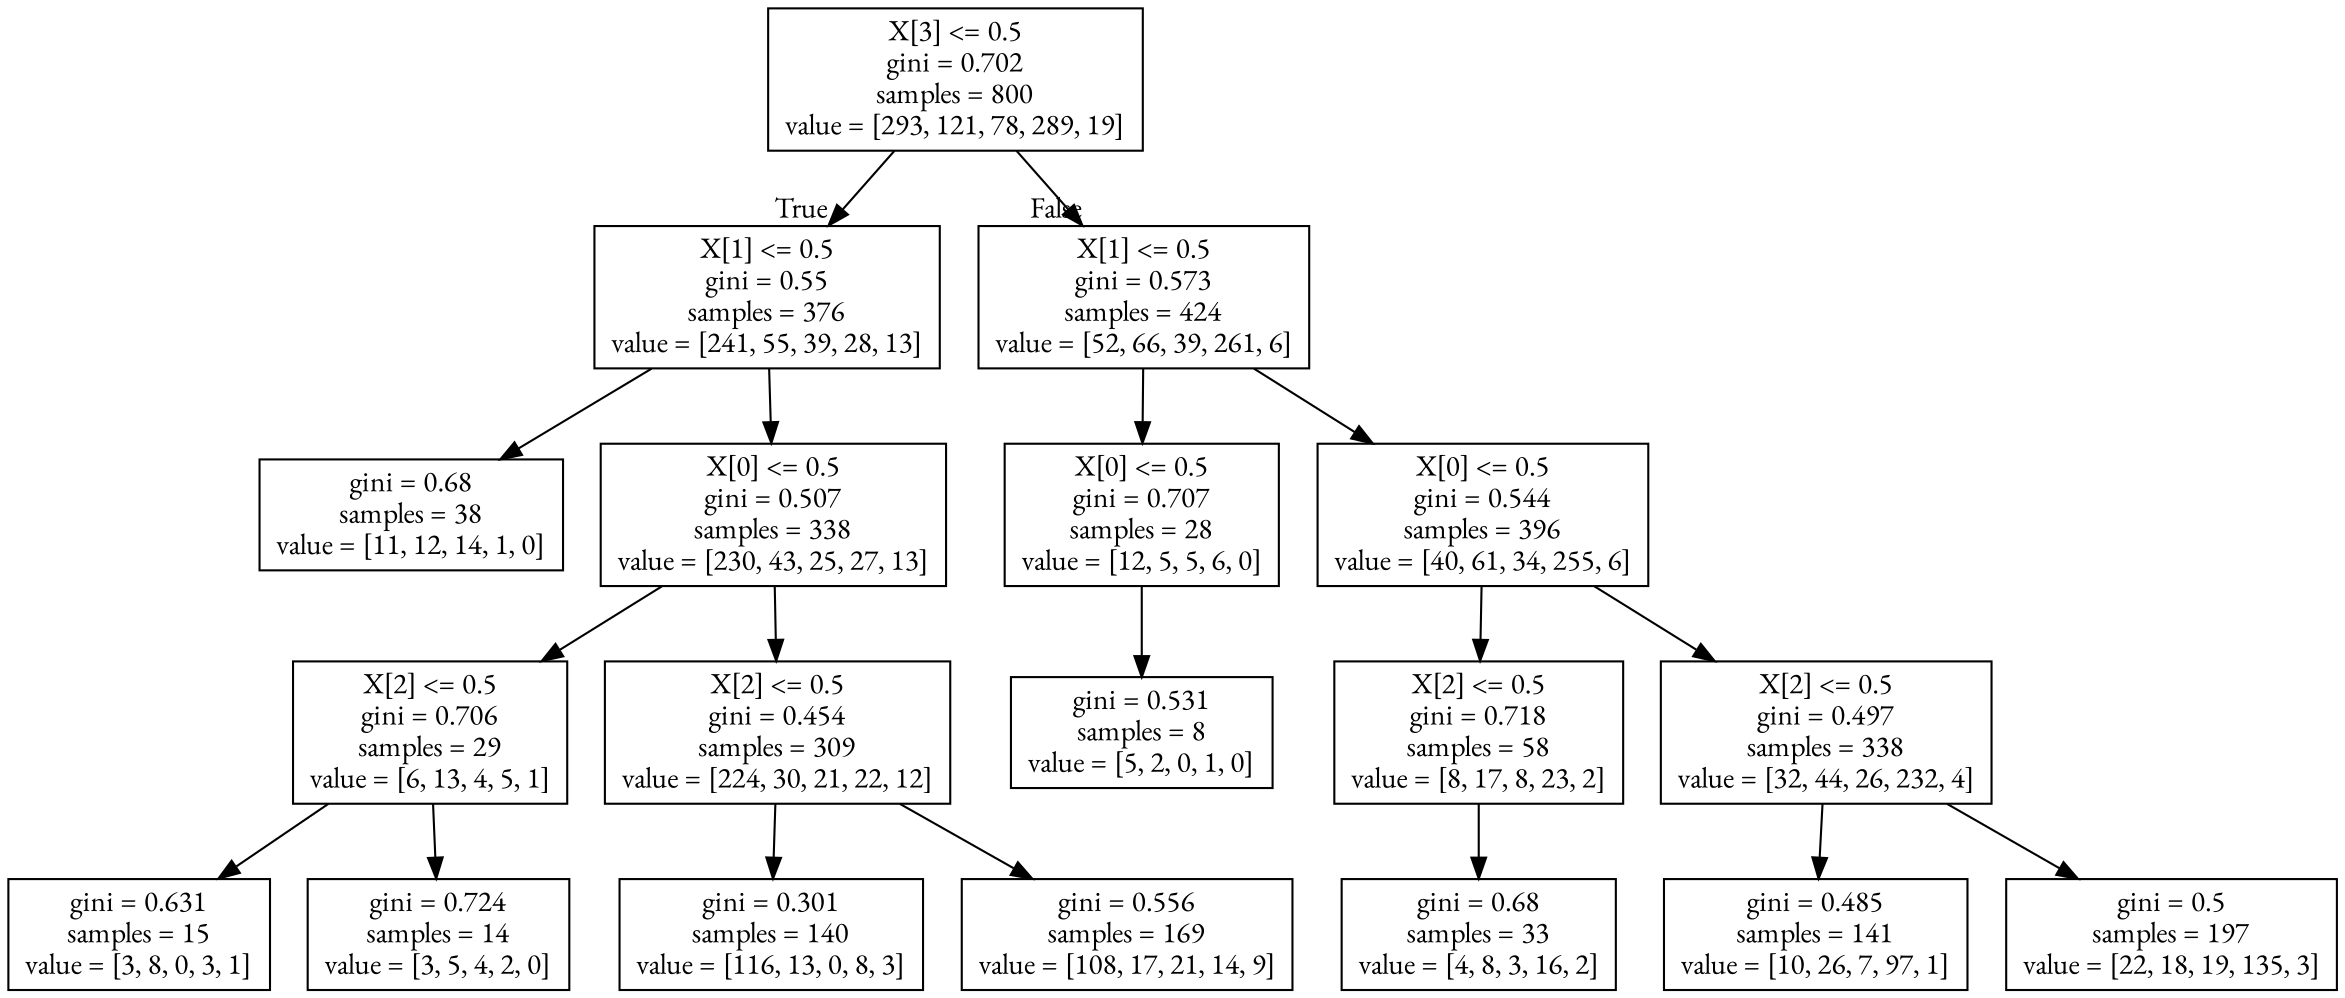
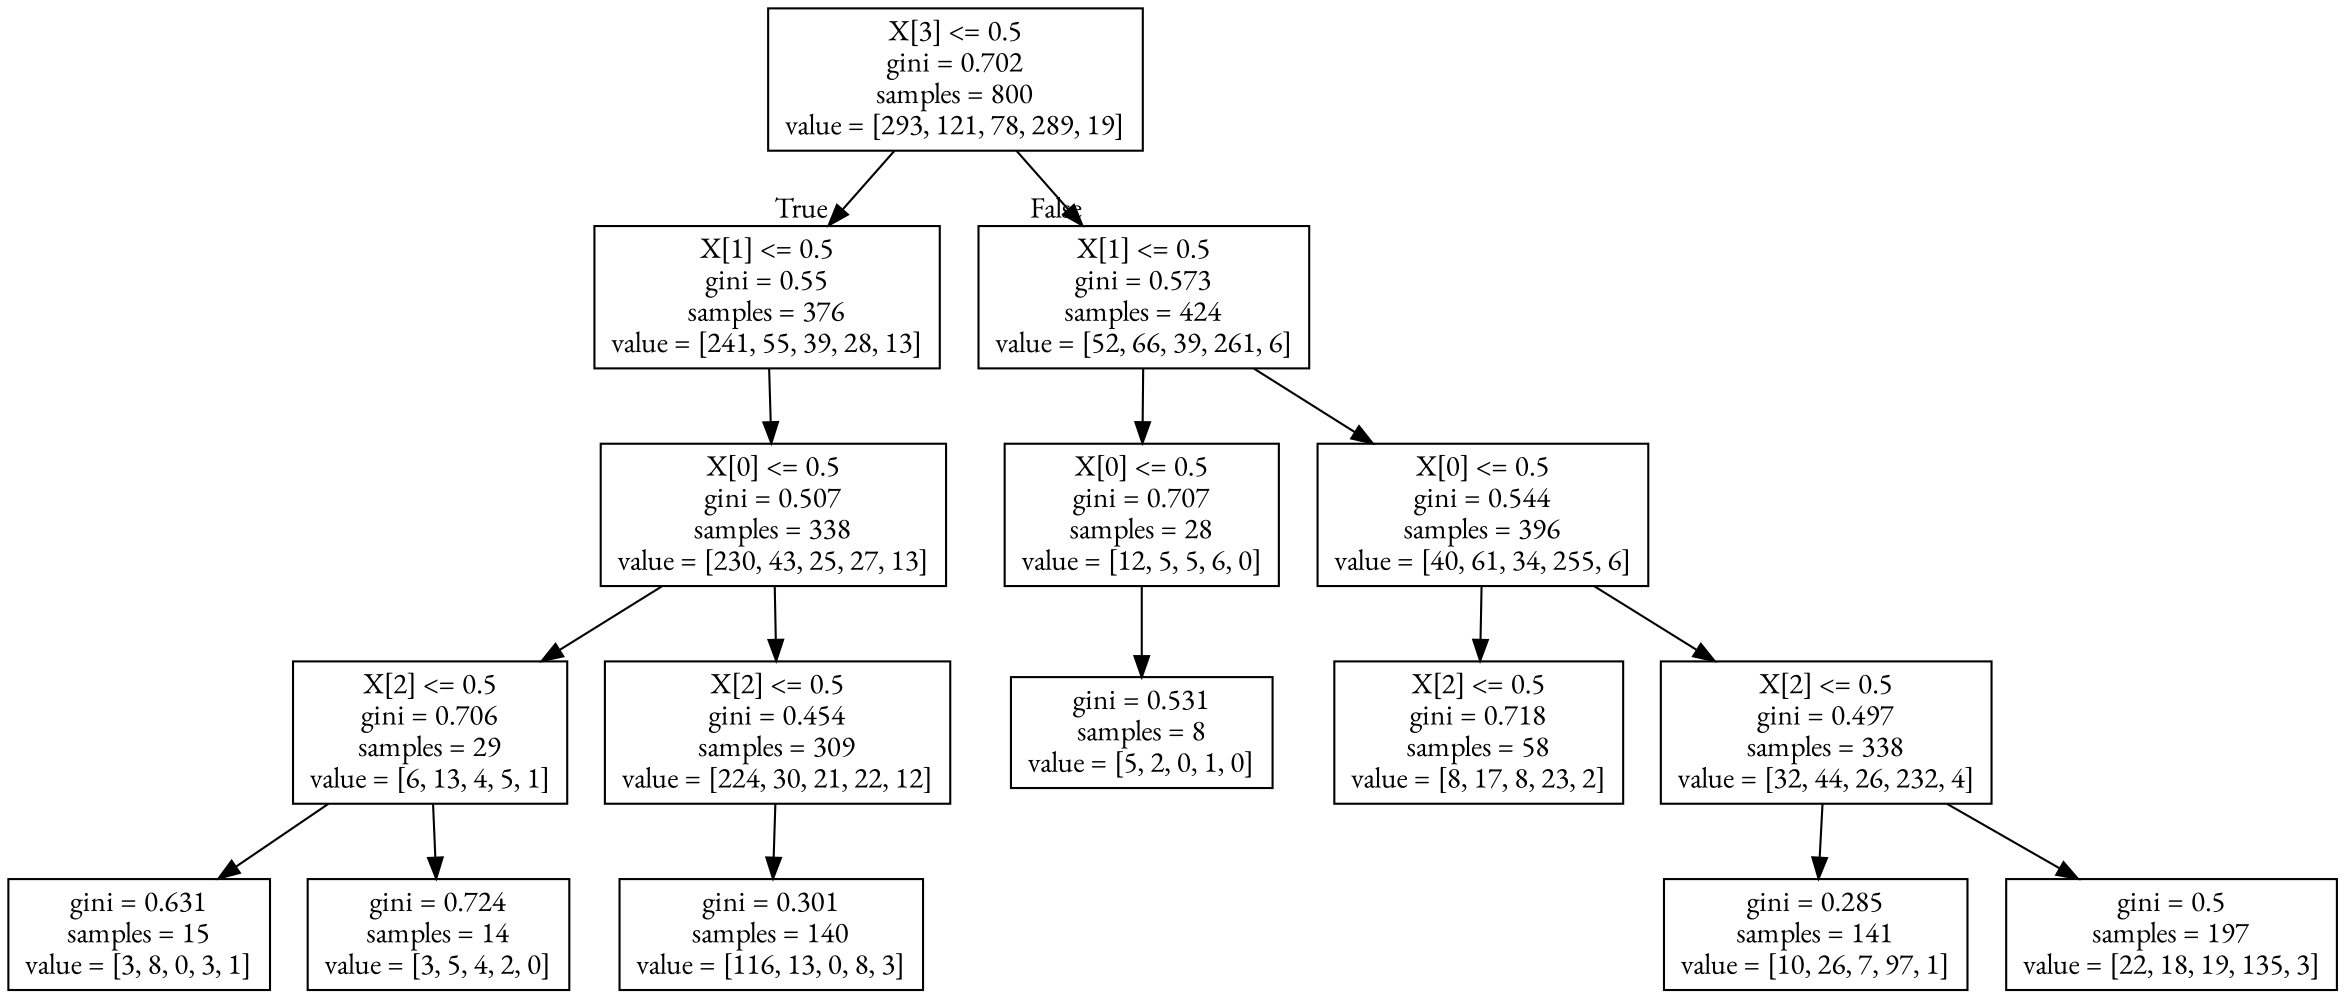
node "gini = 0.68 samples = 38 value = [11, 12, 14, 1, 0]": removed
node "gini = 0.556 samples = 169 value = [108, 17, 21, 14, 9]": removed
node "gini = 0.68 samples = 33 value = [4, 8, 3, 16, 2]": removed
node "gini = 0.485 samples = 141 value = [10, 26, 7, 97, 1]": label "gini = 0.485 samples = 141 value = [10, 26, 7, 97, 1]" -> "gini = 0.285 samples = 141 value = [10, 26, 7, 97, 1]"
